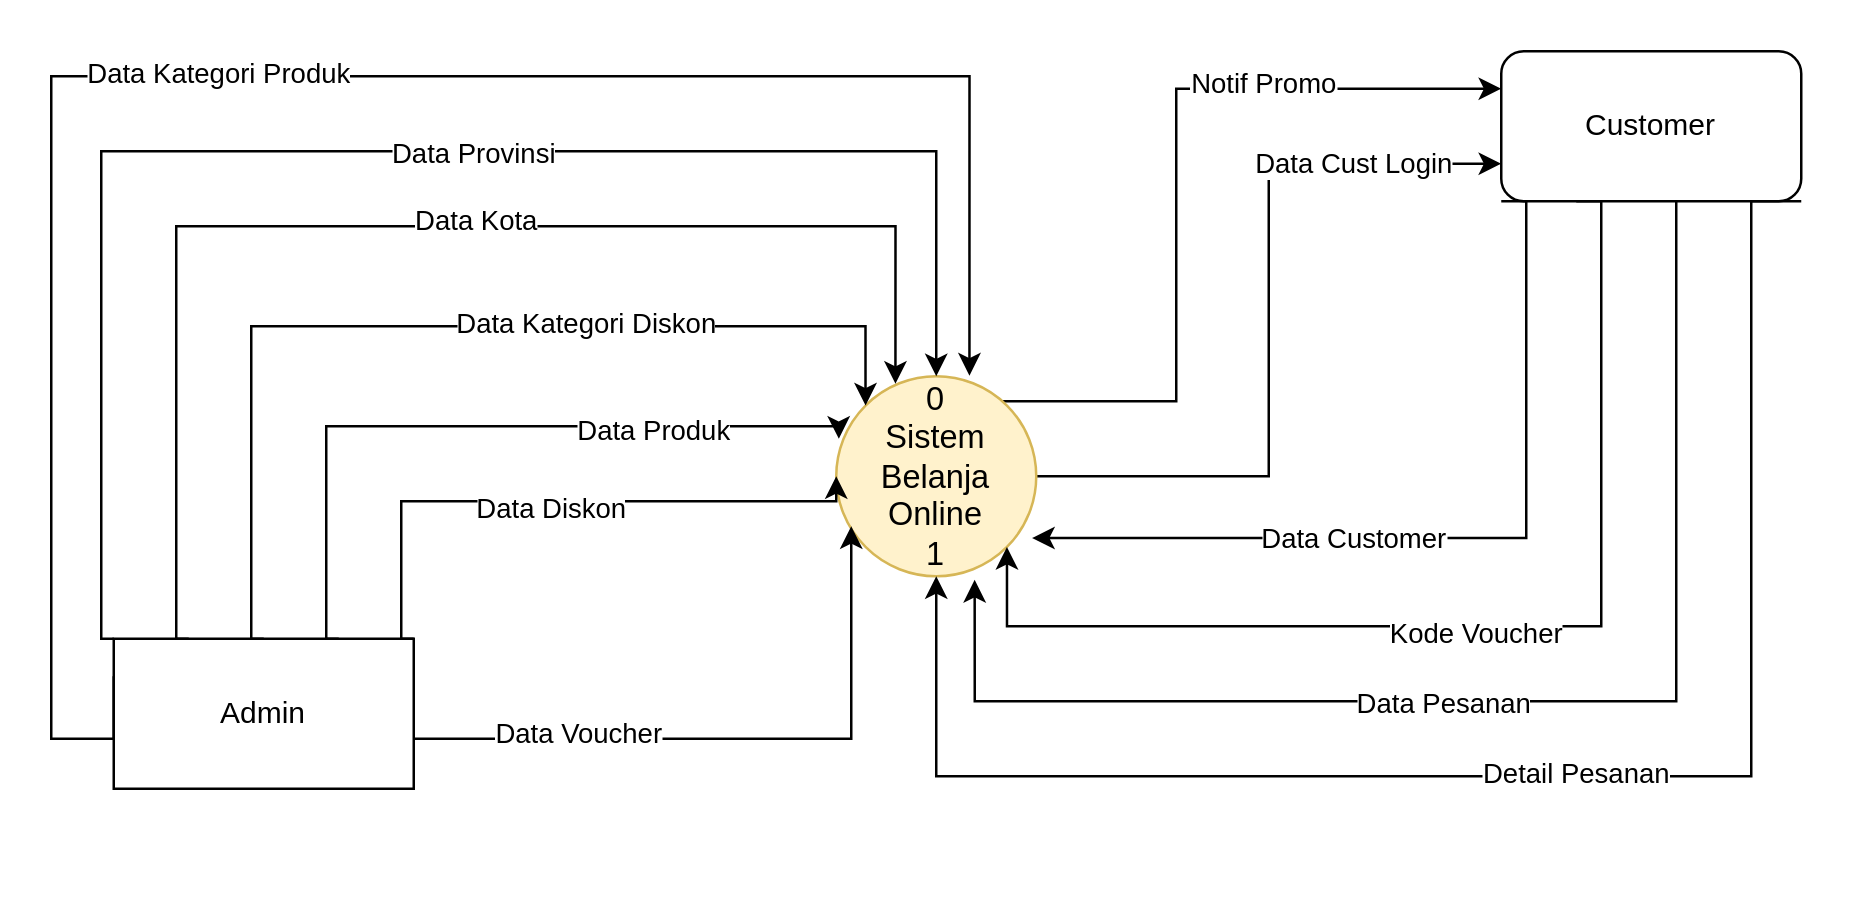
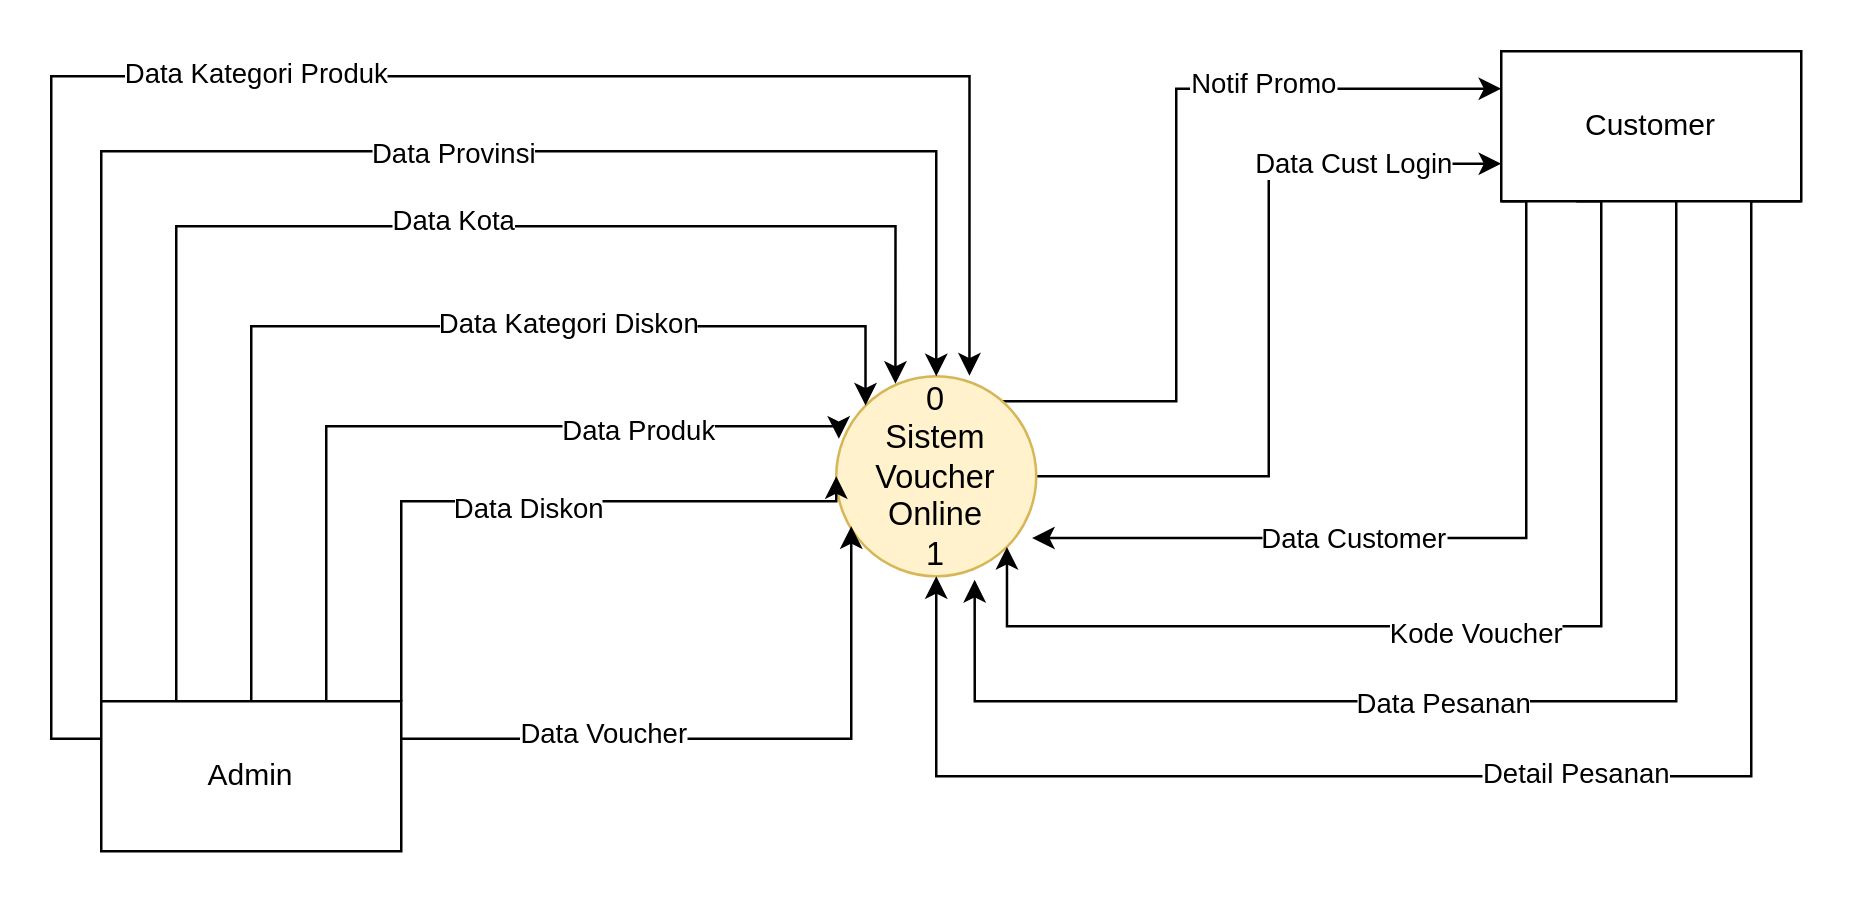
node "Customer": shape rounded rectangle -> rectangle
node "0 Sistem Belanja Online 1": label "0 Sistem Belanja Online 1" -> "0 Sistem Voucher Online 1"
node "Admin": moved (264, 714) -> (251, 776)
